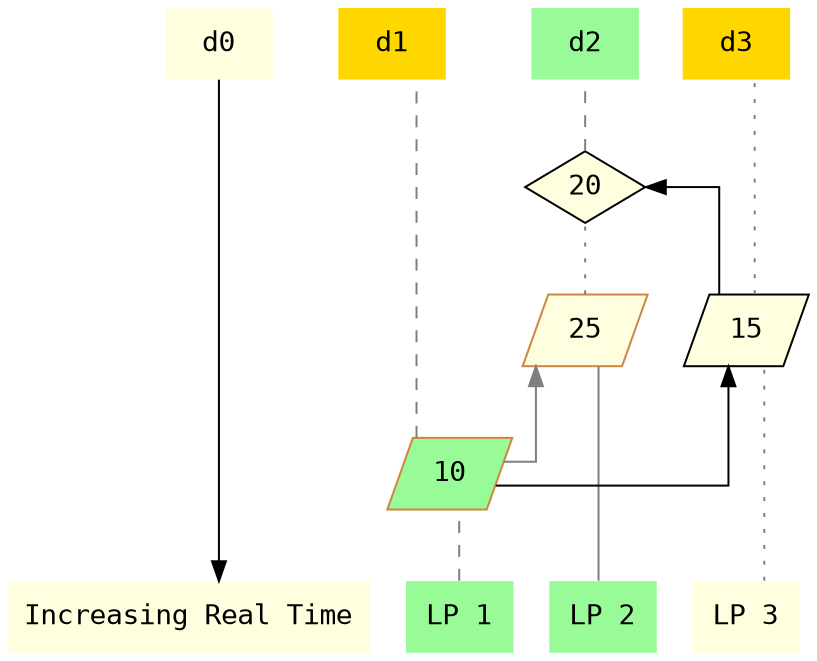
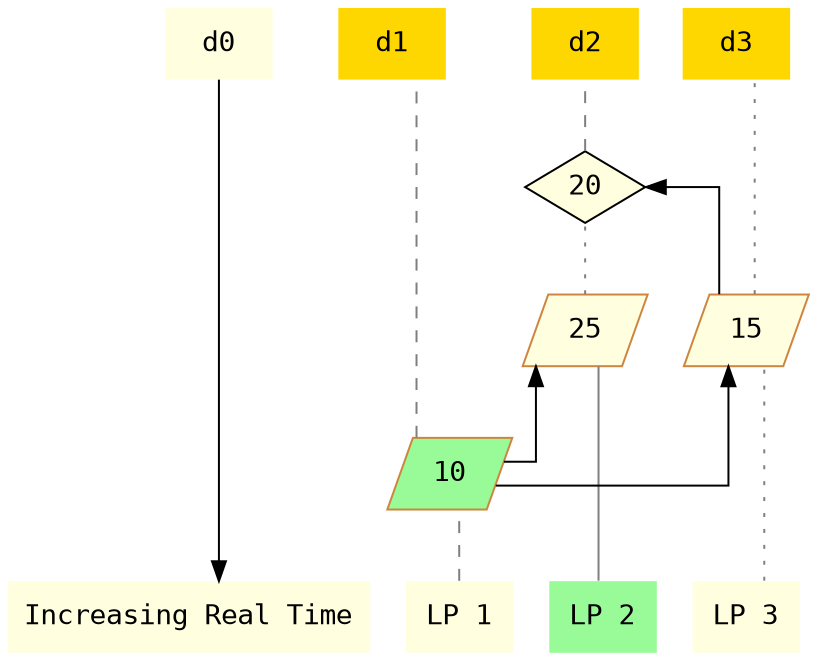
node "d2": fillcolor palegreen -> gold
node "15": color black -> tan3
edge "10" -> "25": color gray50 -> black
node "LP 1": fillcolor palegreen -> lightyellow
